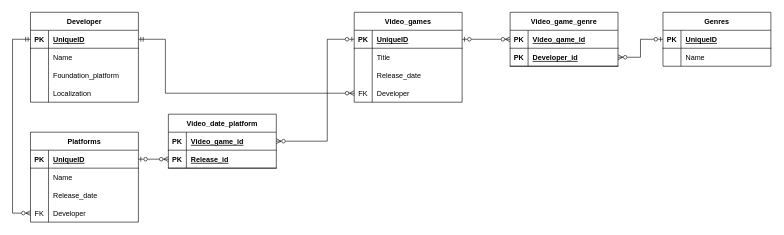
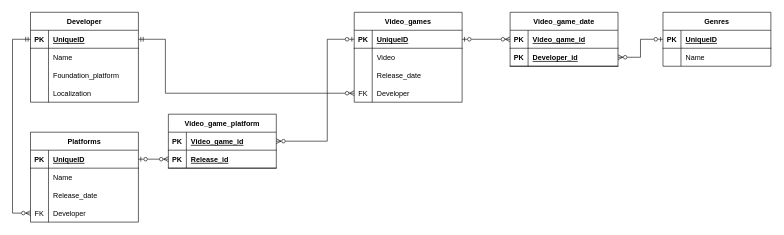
node "Video_game_genre": label "Video_game_genre" -> "Video_game_date"
node "Title": label "Title" -> "Video"
node "Video_date_platform": label "Video_date_platform" -> "Video_game_platform"
